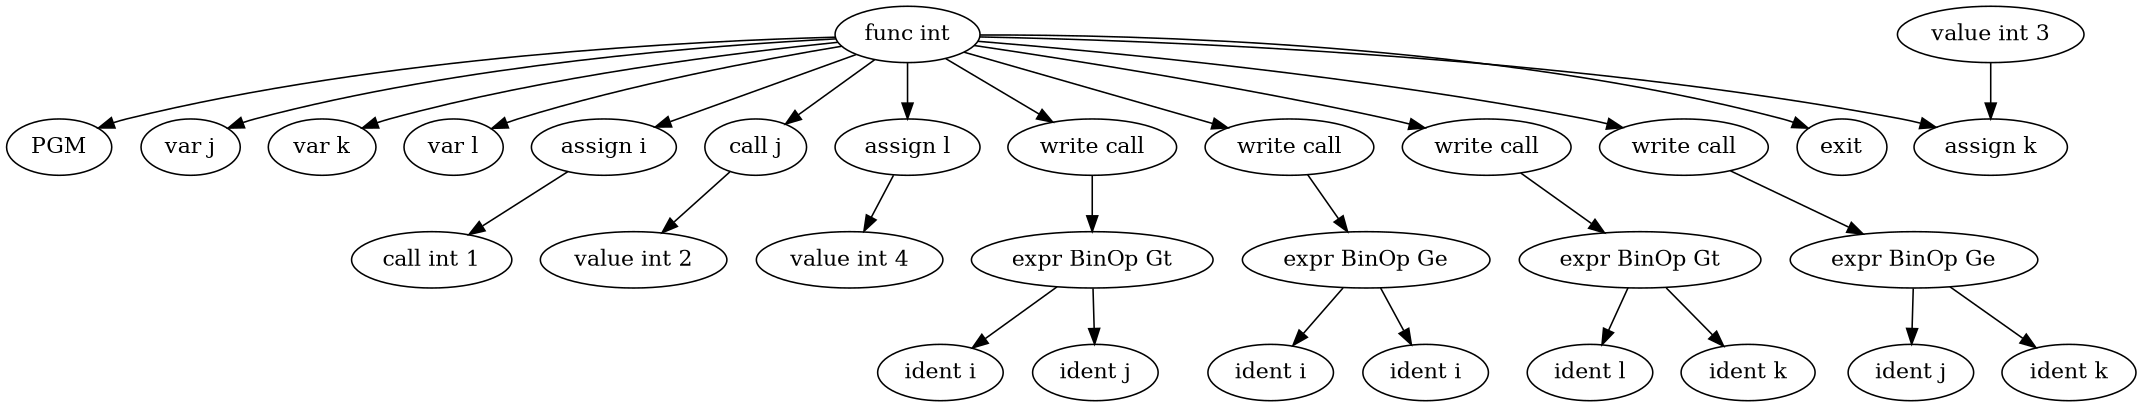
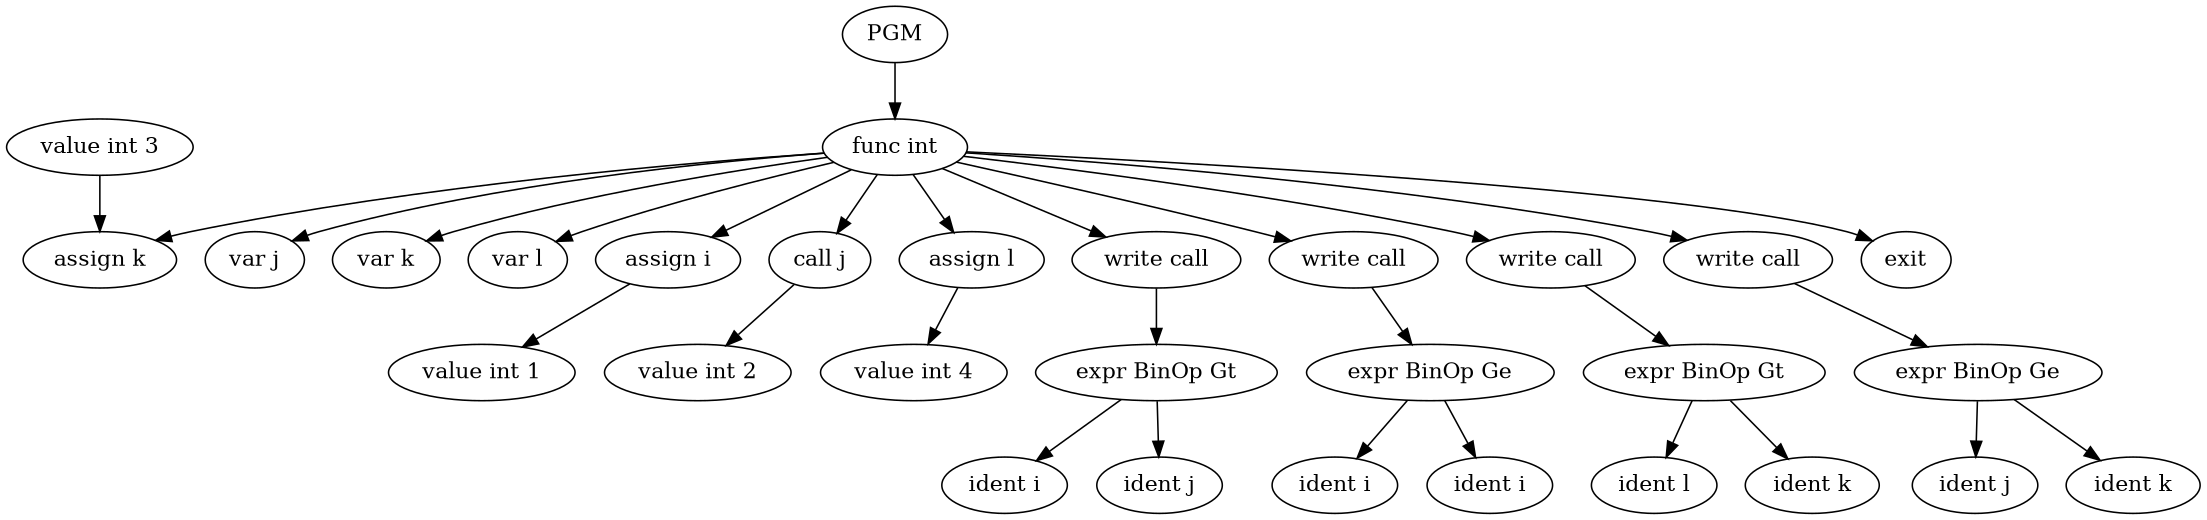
edge "func int" -> "PGM": reversed
node "call int 1": label "call int 1" -> "value int 1"
